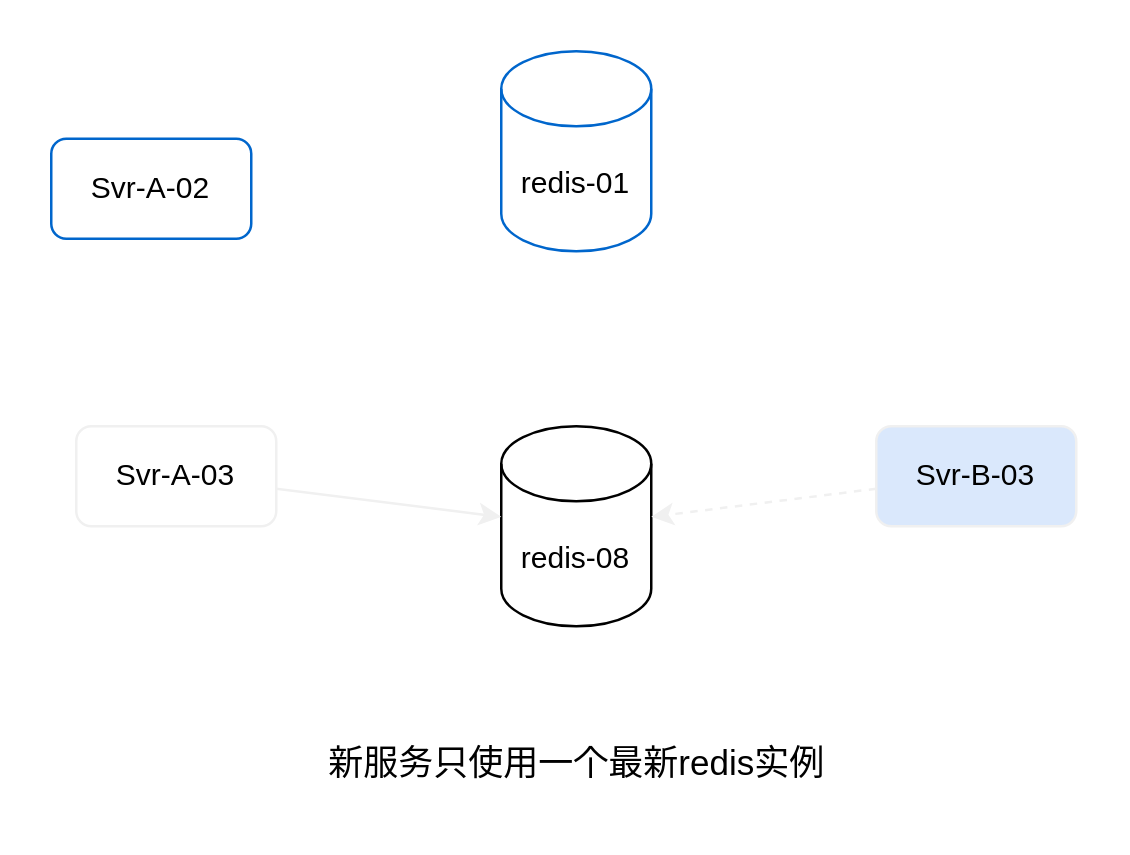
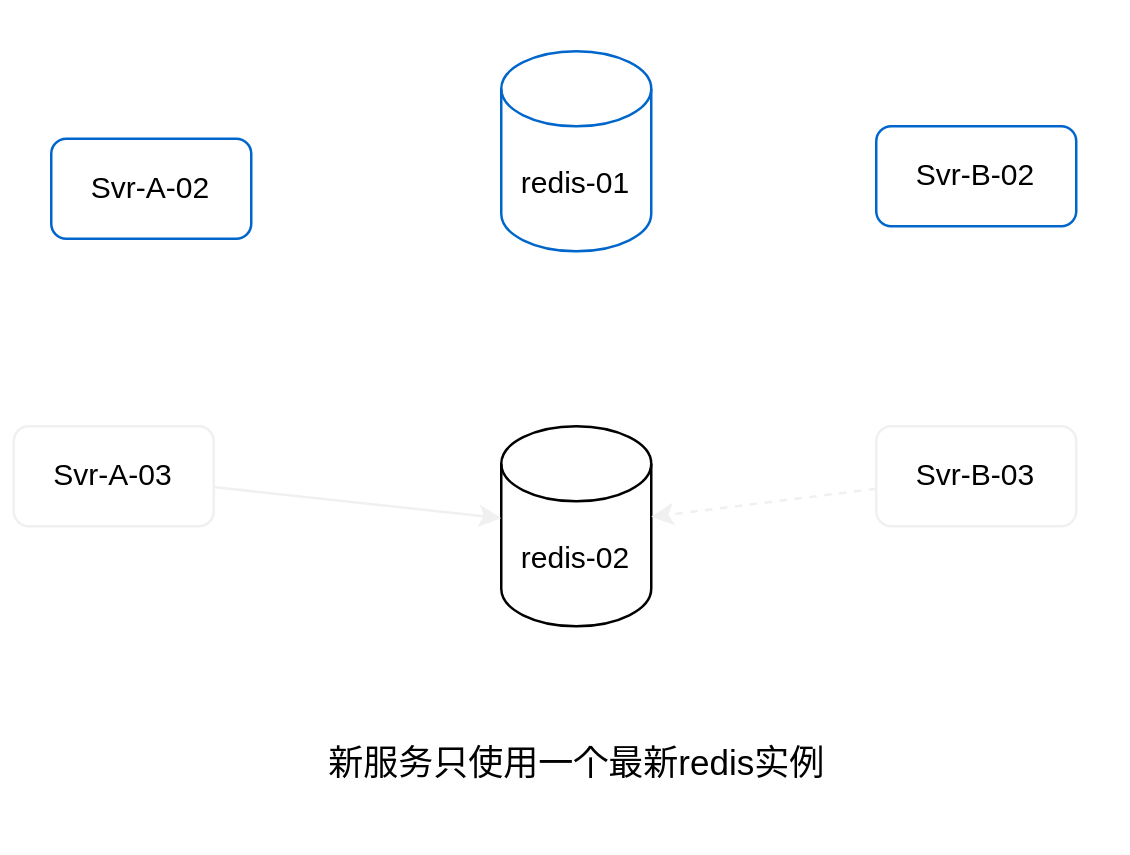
node "Svr-B-02": added
node "Svr-A-03": moved (176, 476) -> (114, 476)
node "Svr-B-03": fillcolor #dae8fc -> #ffffff
node "redis-08": label "redis-08" -> "redis-02"
